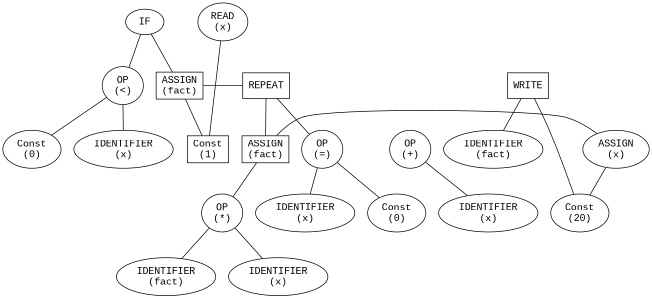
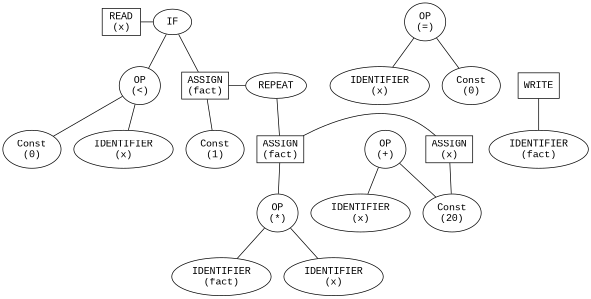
node "READ (x)": shape ellipse -> box
node "REPEAT": shape box -> ellipse
edge "READ (x)" -- "Const (1)": now "READ (x)" -- "IF"
edge "REPEAT" -- "OP (=)": removed
edge "WRITE" -- "Const (20)": now "OP (+)" -- "Const (20)"
node "Const (1)": shape box -> ellipse
node "ASSIGN (x)": shape ellipse -> box
